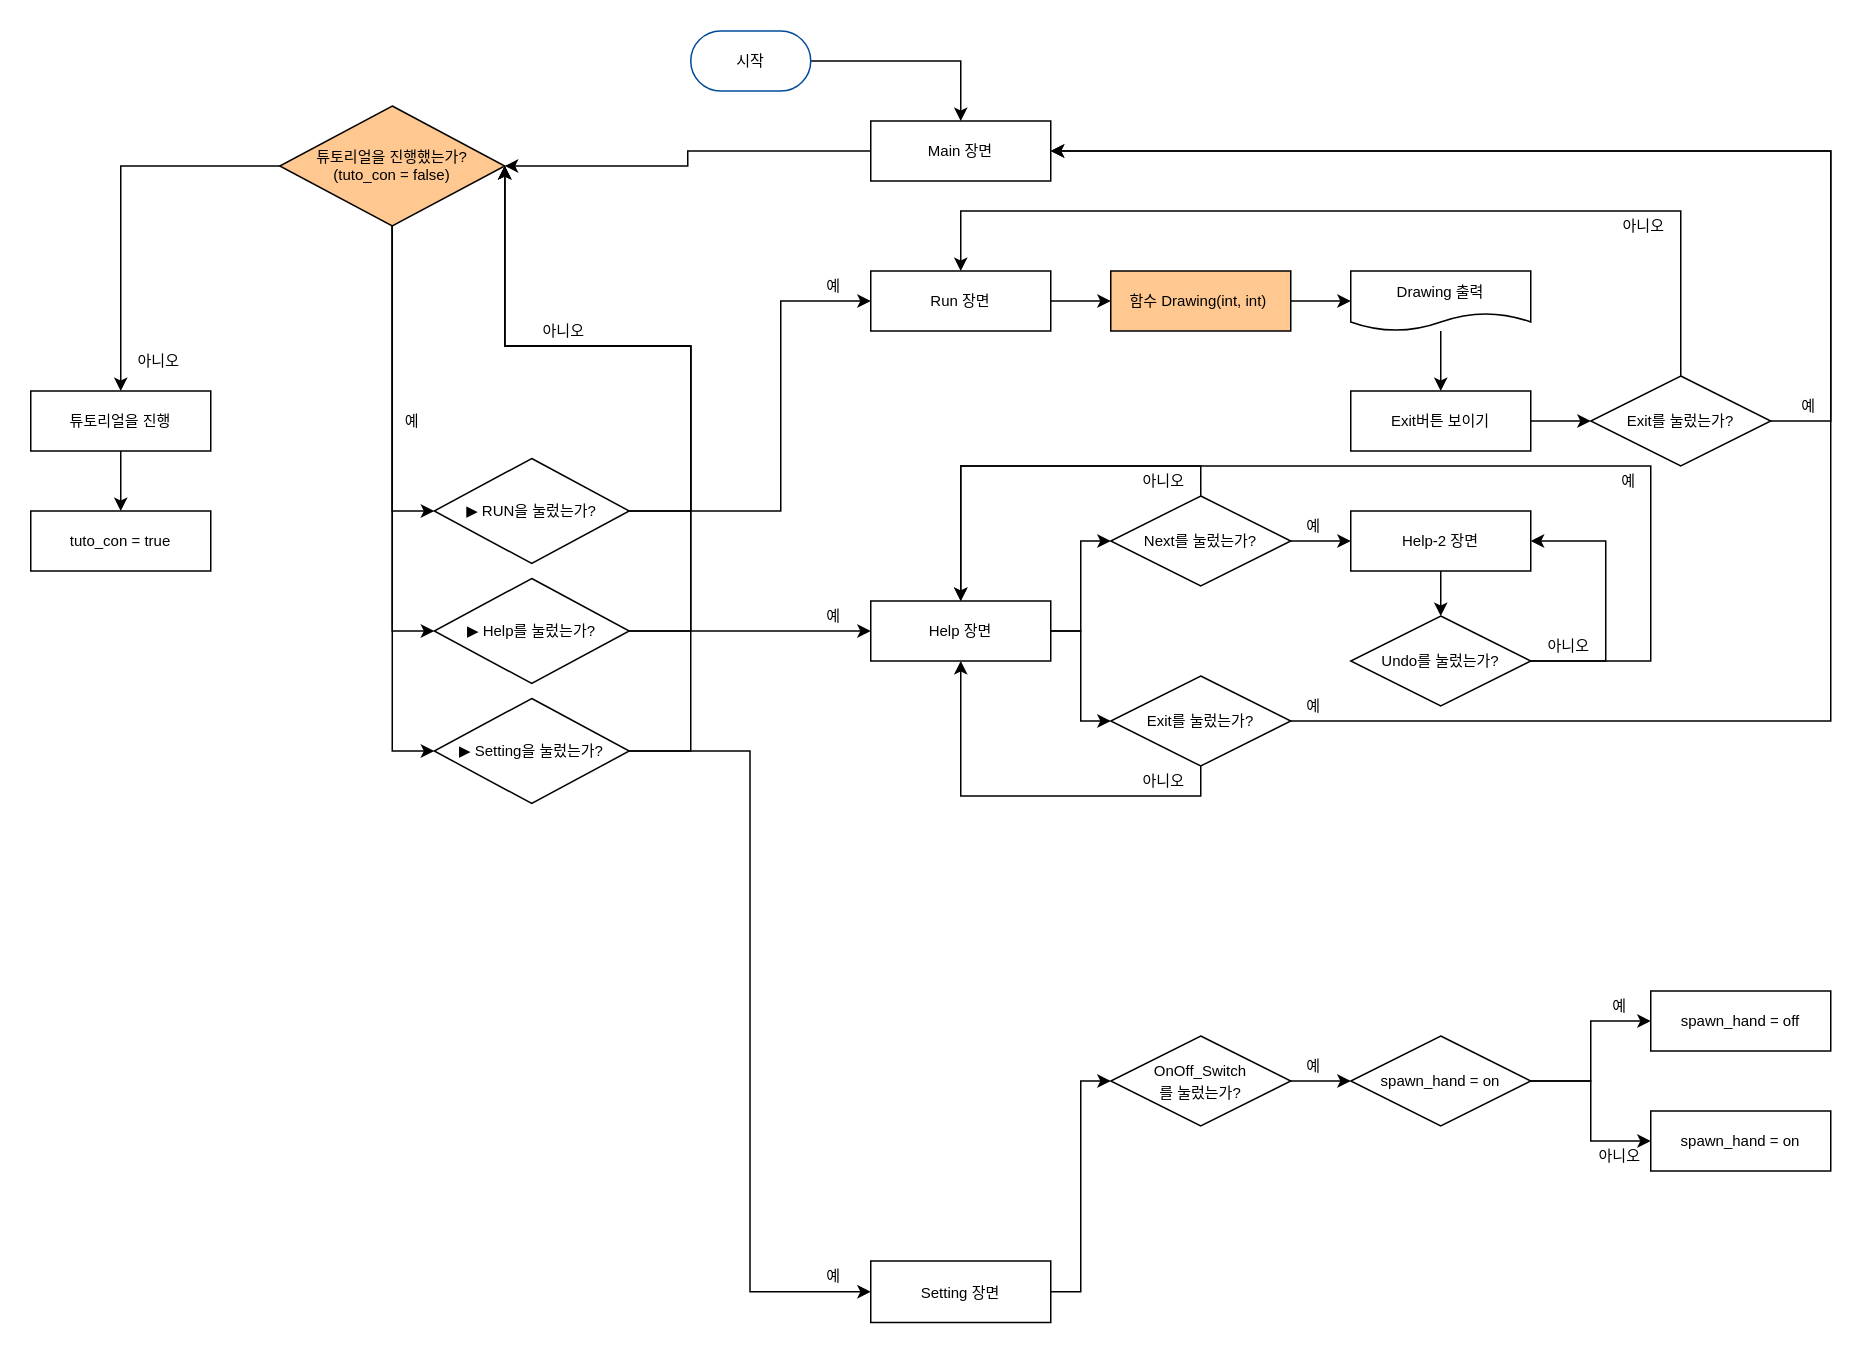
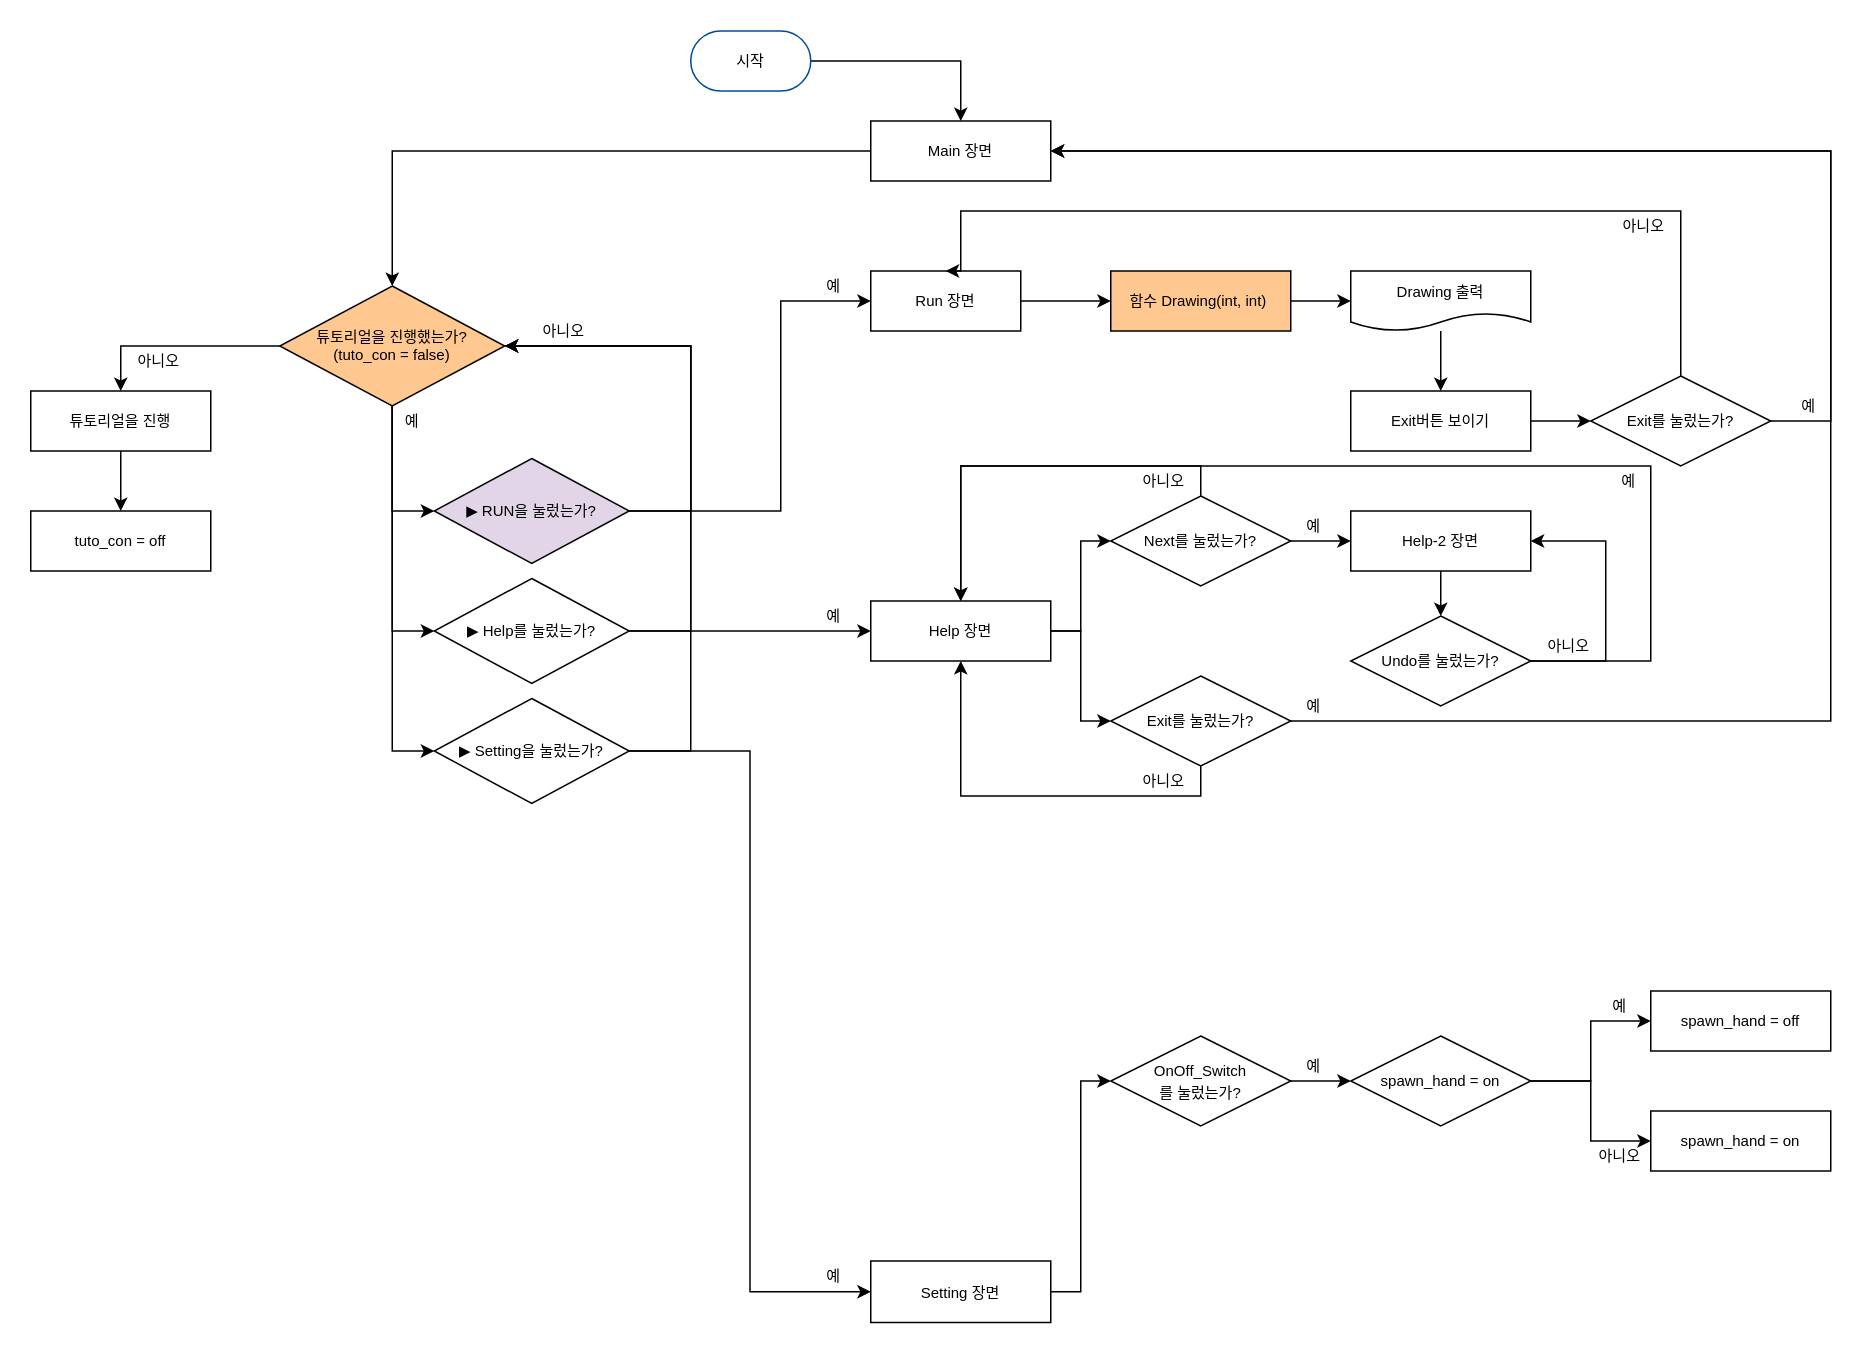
node "튜토리얼을 진행했는가?(tuto_con = false)": moved (392, 166) -> (392, 346)
node "Run 장면": size 180x60 -> 150x60
node "▶ RUN을 눌렀는가?": fillcolor #ffffff -> #e1d5e7
node "tuto_con = true": label "tuto_con = true" -> "tuto_con = off"
